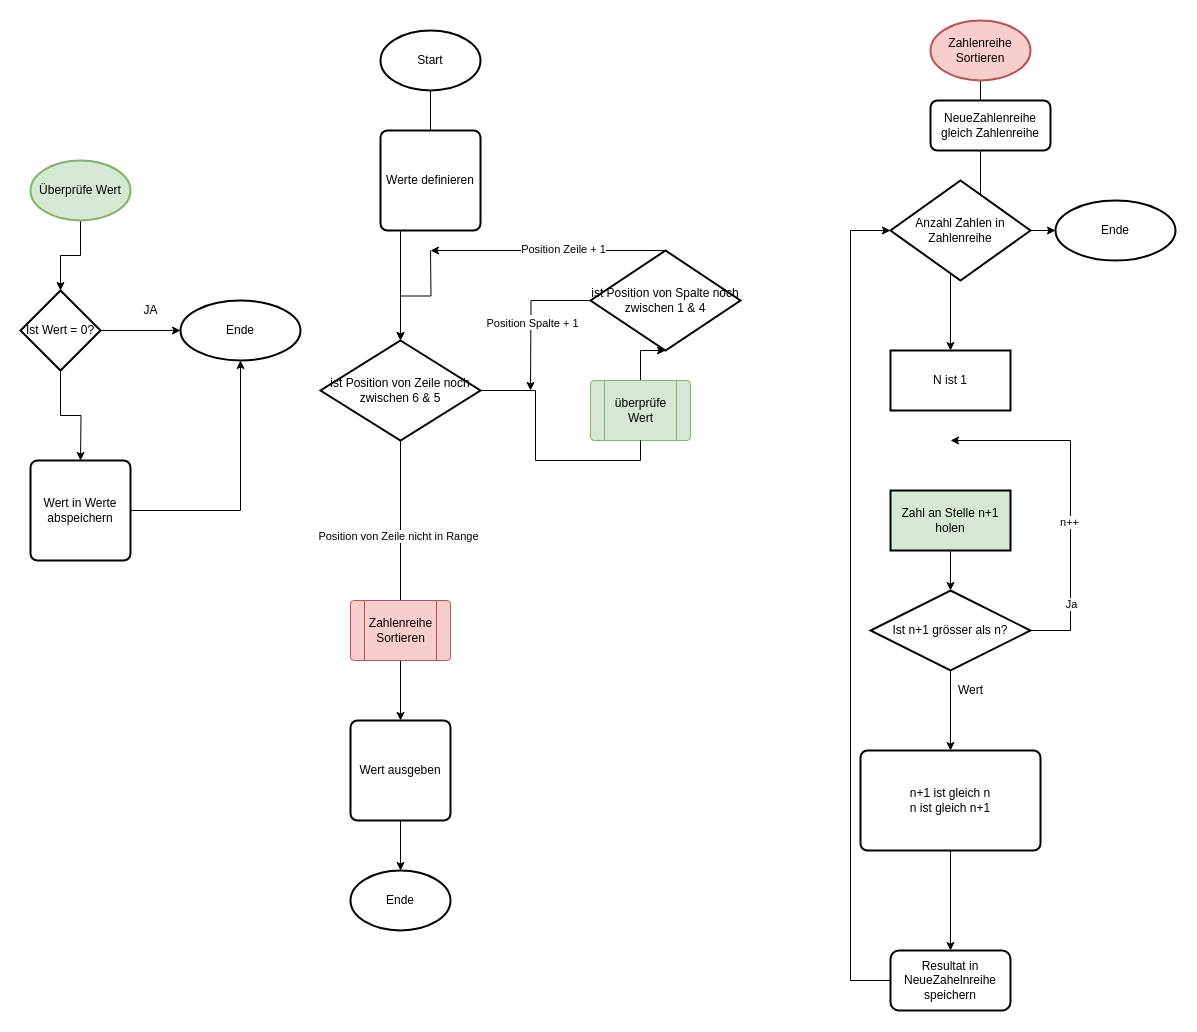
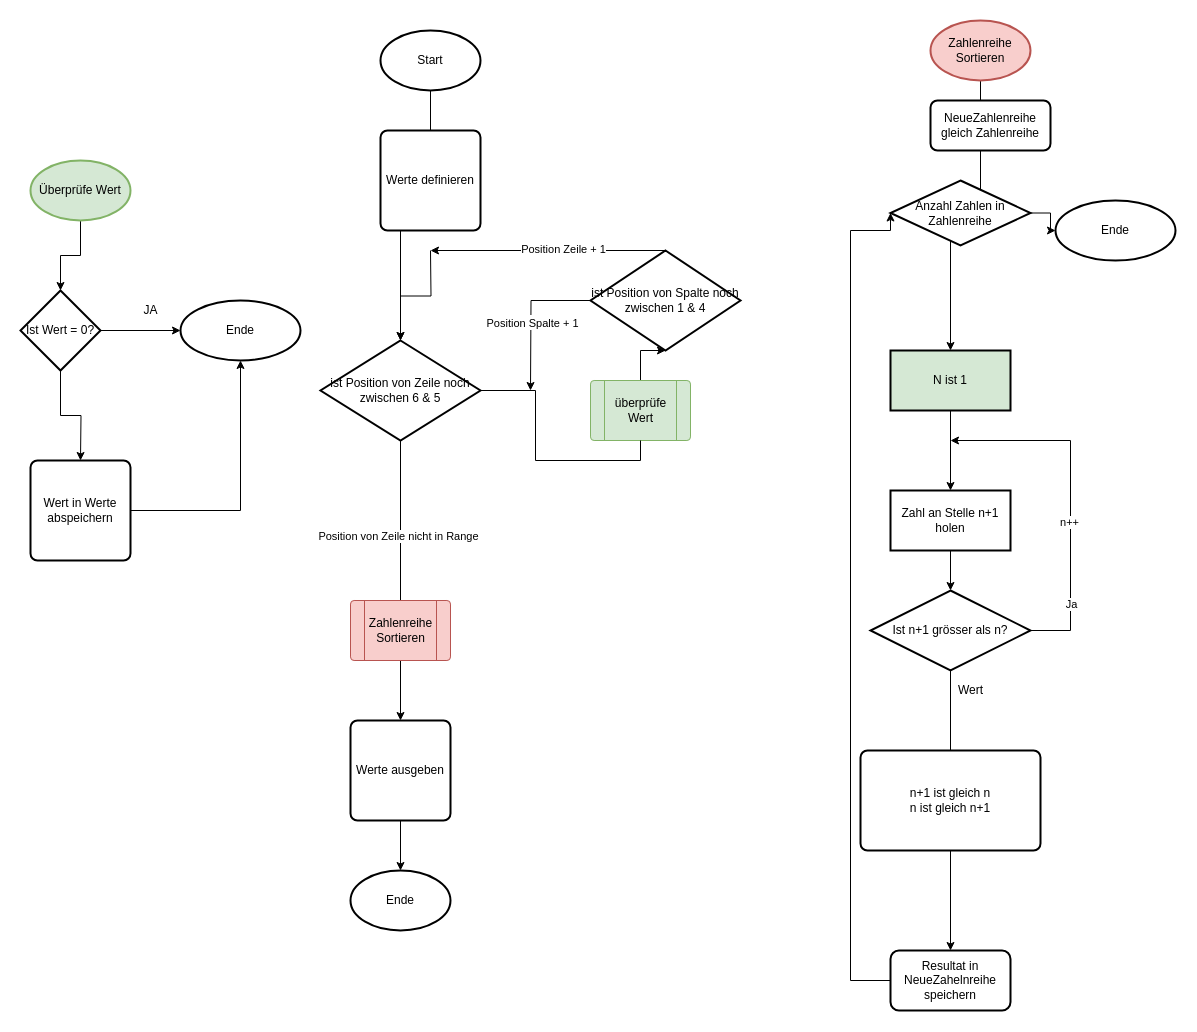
node "Anzahl Zahlen in Zahlenreihe": size 140x100 -> 140x65
node "N ist 1": fillcolor #ffffff -> #d5e8d4
edge "N ist 1" -> "Zahl an Stelle n+1 holen": added
node "Zahl an Stelle n+1 holen": fillcolor #d5e8d4 -> #ffffff
edge "Ist n+1 grösser als n?" -> "n+1 ist gleich n n ist gleich n+1": arrowhead classic -> none
node "Wert ausgeben": label "Wert ausgeben" -> "Werte ausgeben"
